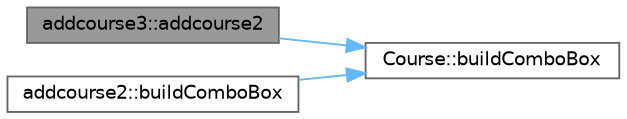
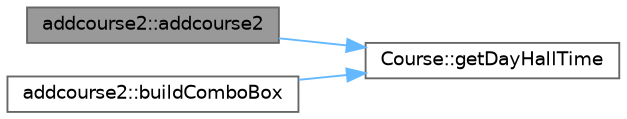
node "addcourse3::addcourse2": label "addcourse3::addcourse2" -> "addcourse2::addcourse2"
node "Course::buildComboBox": label "Course::buildComboBox" -> "Course::getDayHallTime"
